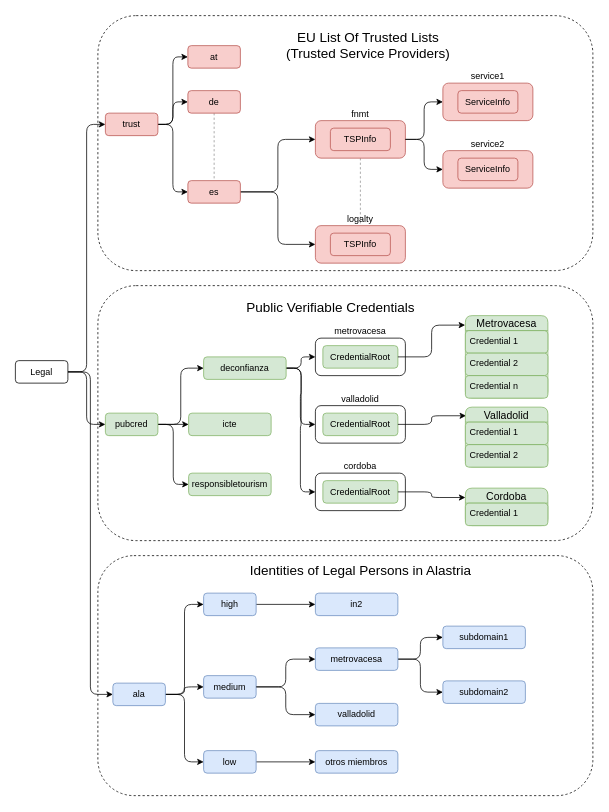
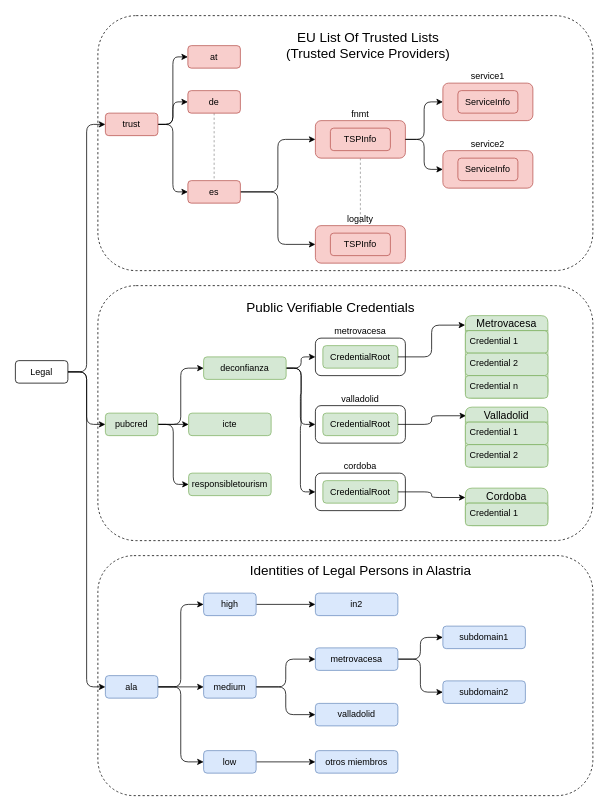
node "ala": moved (139, 694) -> (132, 687)
